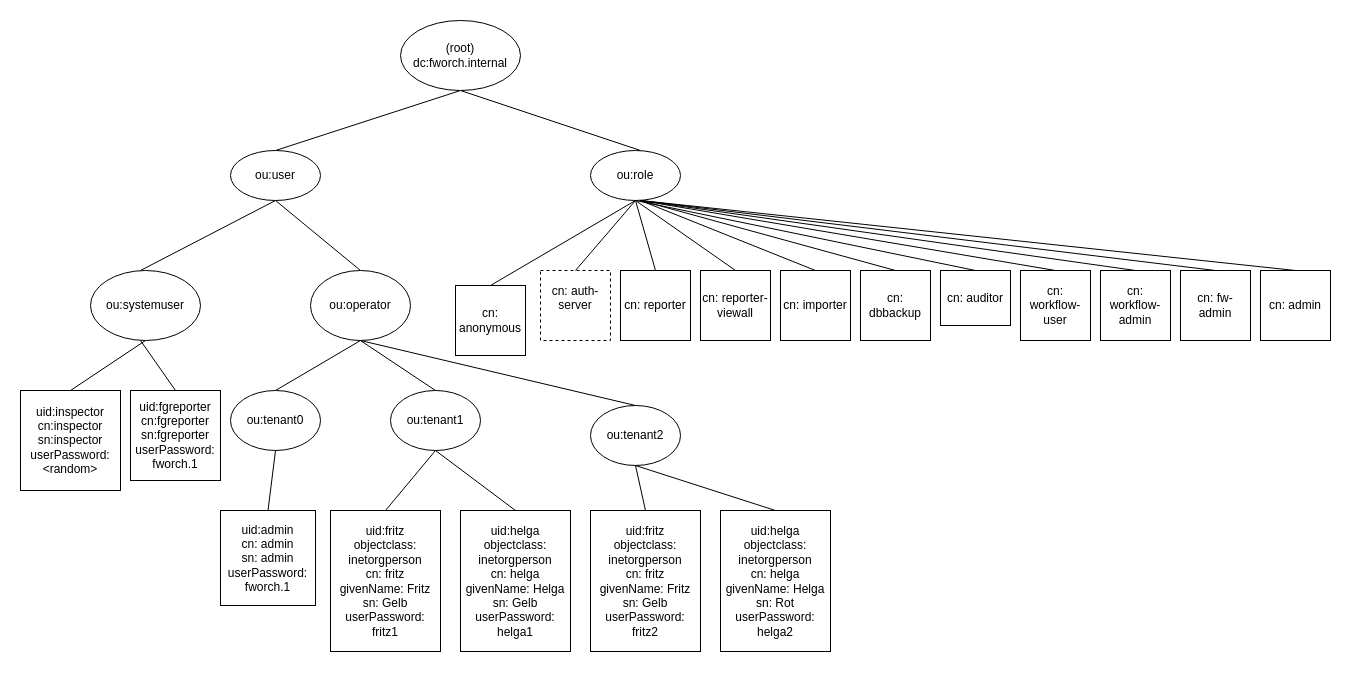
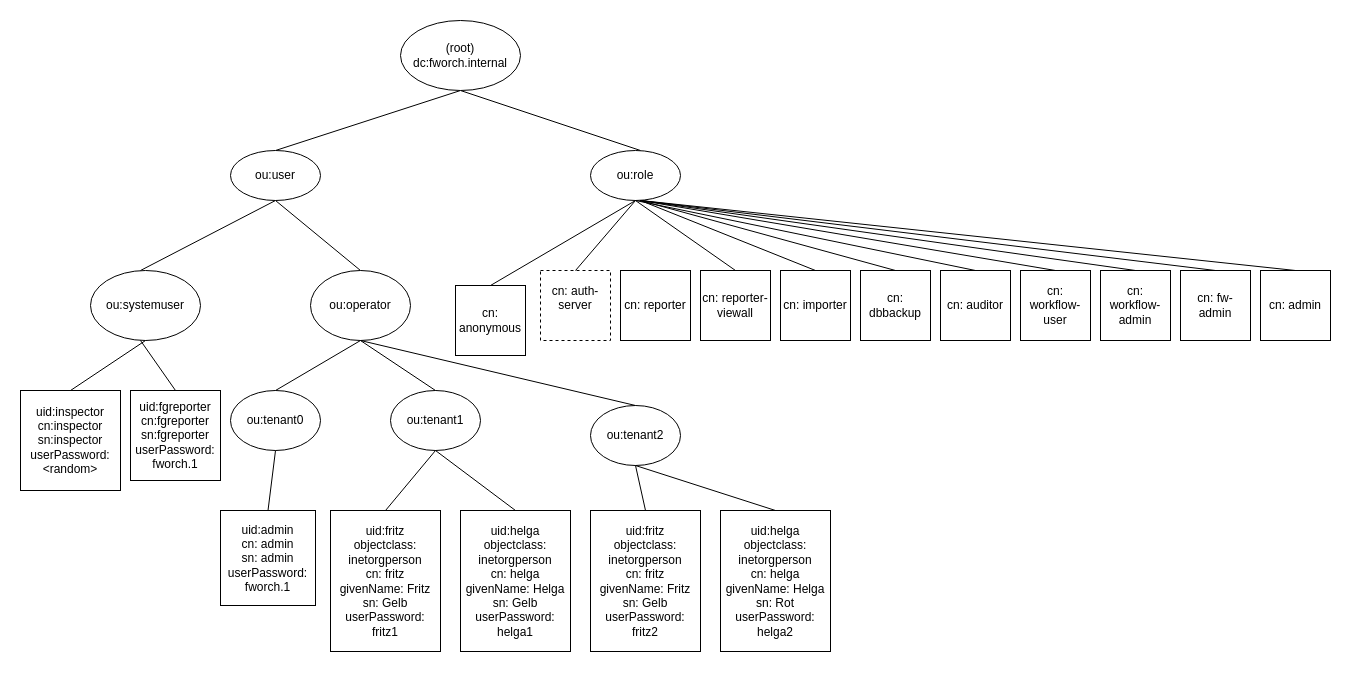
edge "ou:role" -- "cn: reporter": removed
node "cn: auditor": size 70x55 -> 70x70
